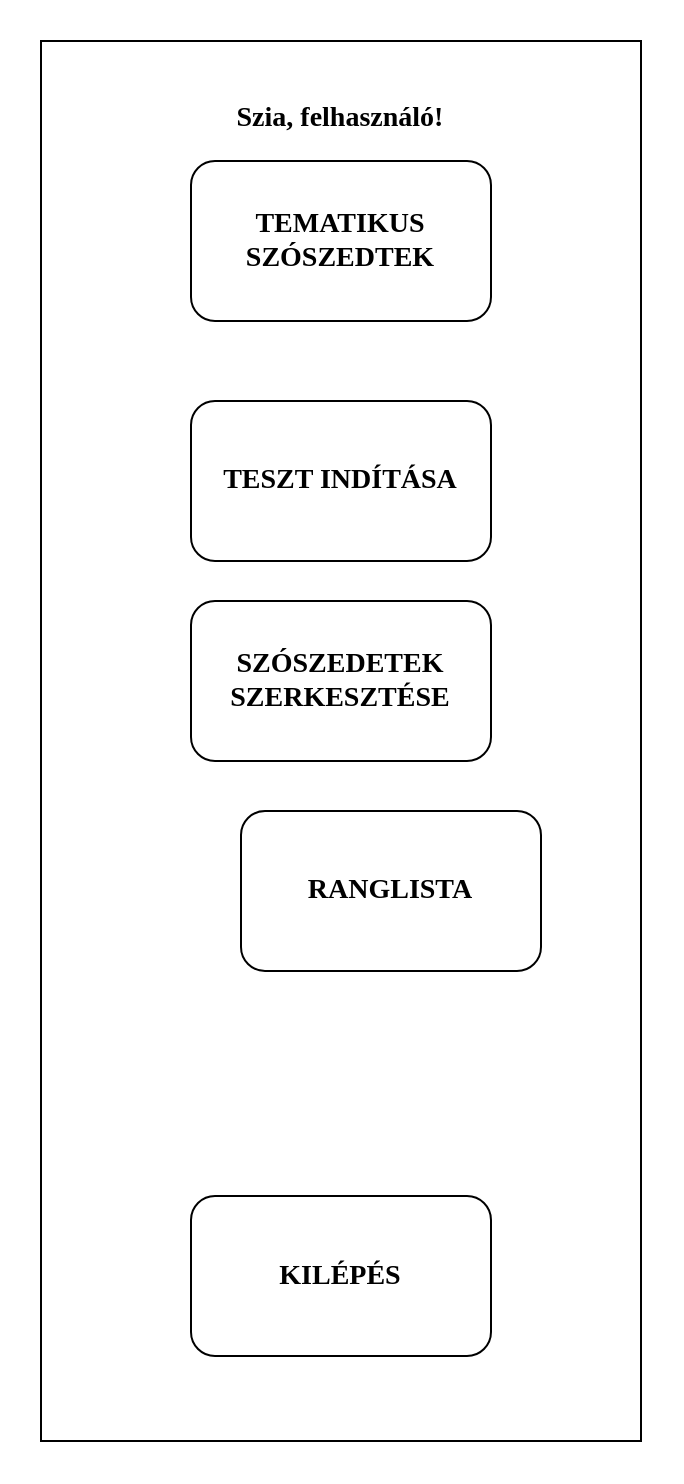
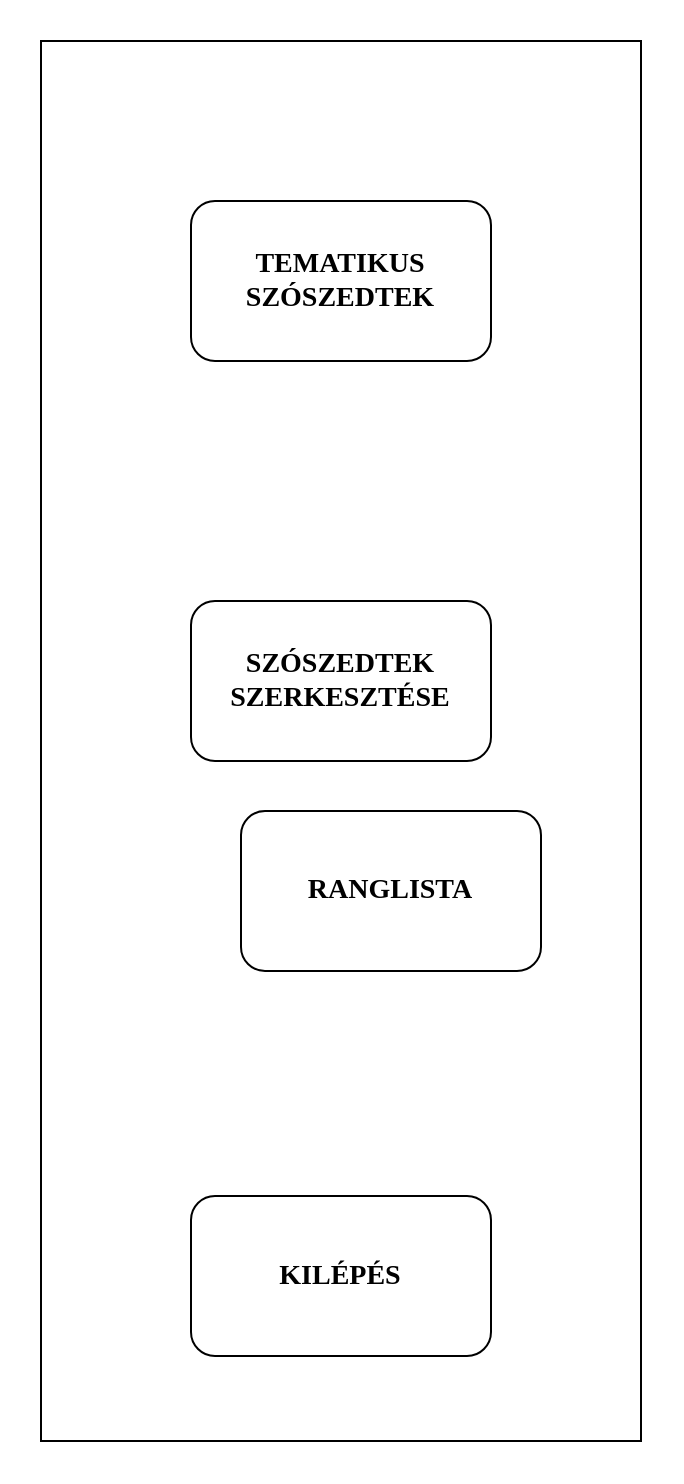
node "Szia, felhasználó!": removed
node "TEMATIKUS SZÓSZEDTEK": moved (341, 241) -> (341, 281)
node "TESZT INDÍTÁSA": removed
node "SZÓSZEDETEK SZERKESZTÉSE": label "SZÓSZEDETEK SZERKESZTÉSE" -> "SZÓSZEDTEK SZERKESZTÉSE"
